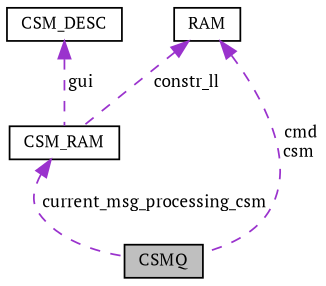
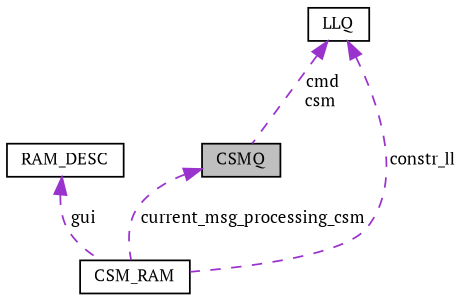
node "CSM_DESC": label "CSM_DESC" -> "RAM_DESC"
node "RAM": label "RAM" -> "LLQ"
edge "CSMQ" -> "CSM_RAM": reversed
